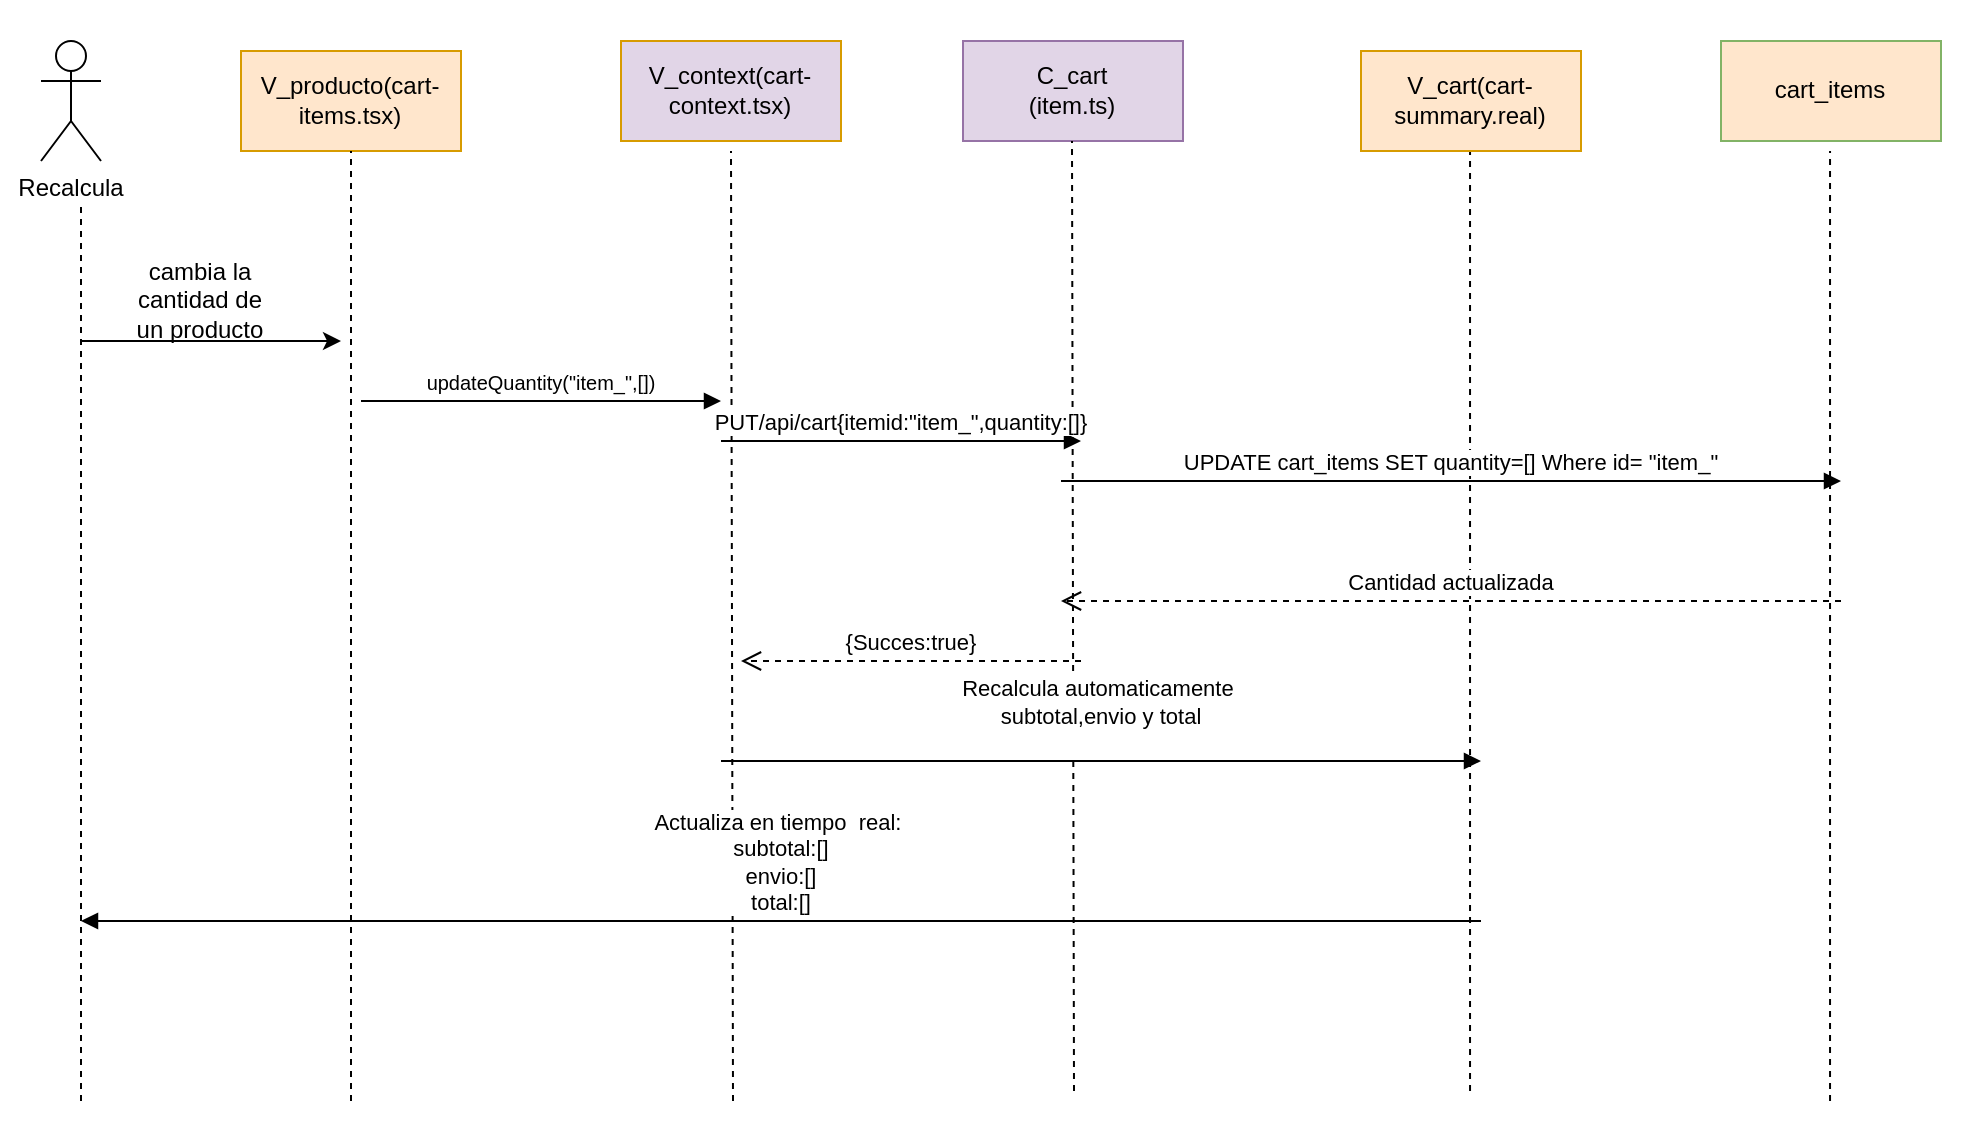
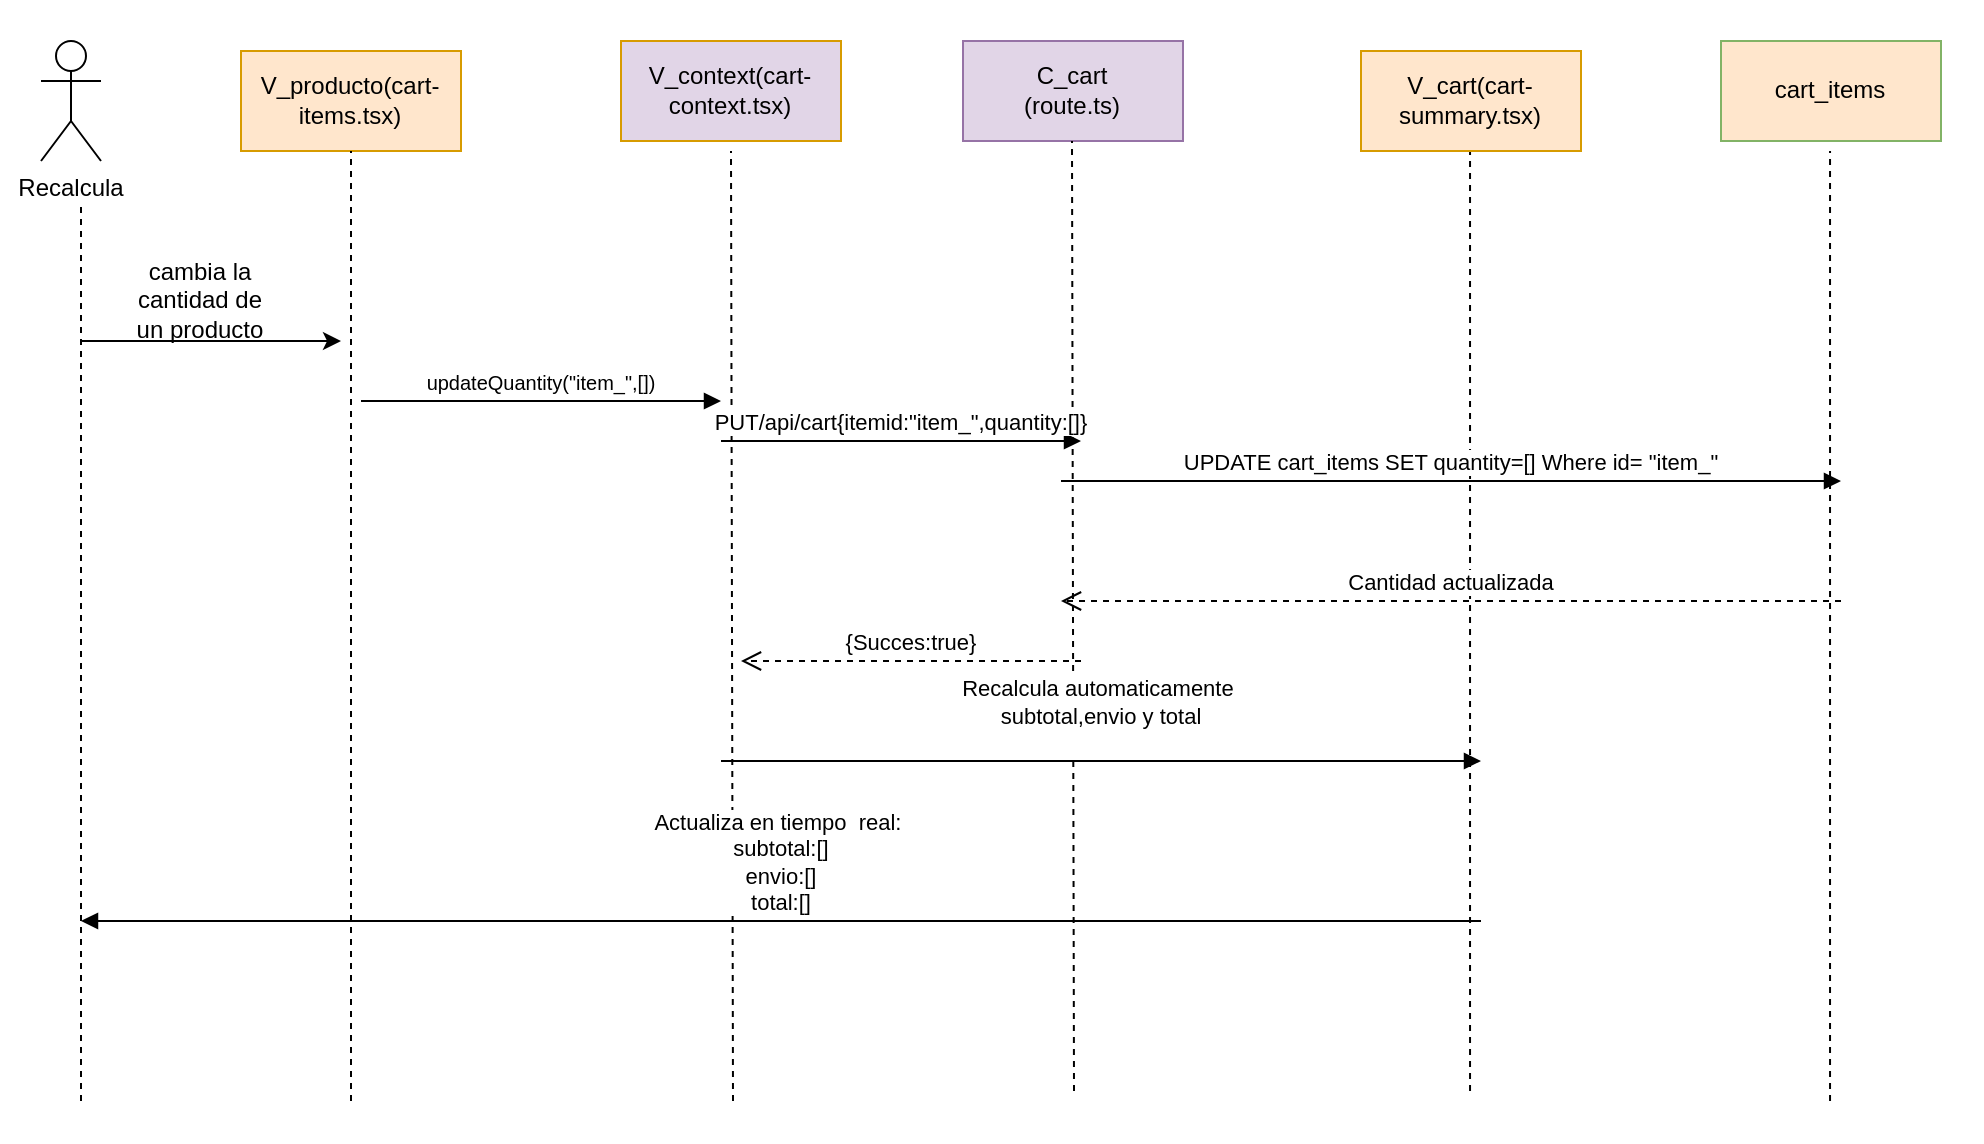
node "C_cart (item.ts)": label "C_cart (item.ts)" -> "C_cart (route.ts)"
node "V_cart(cart-summary.real)": label "V_cart(cart-summary.real)" -> "V_cart(cart-summary.tsx)"
